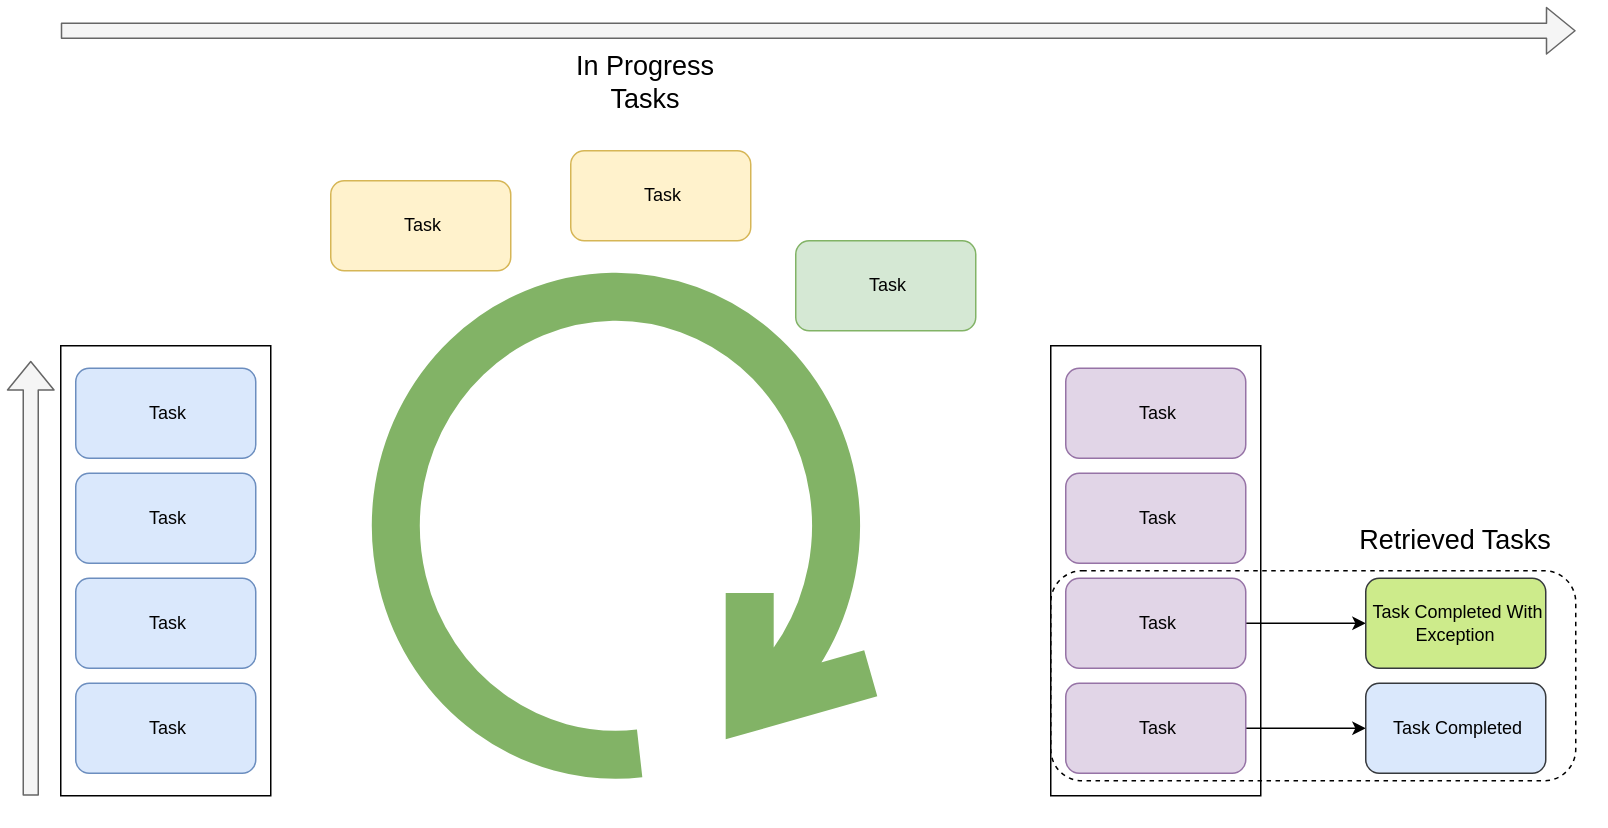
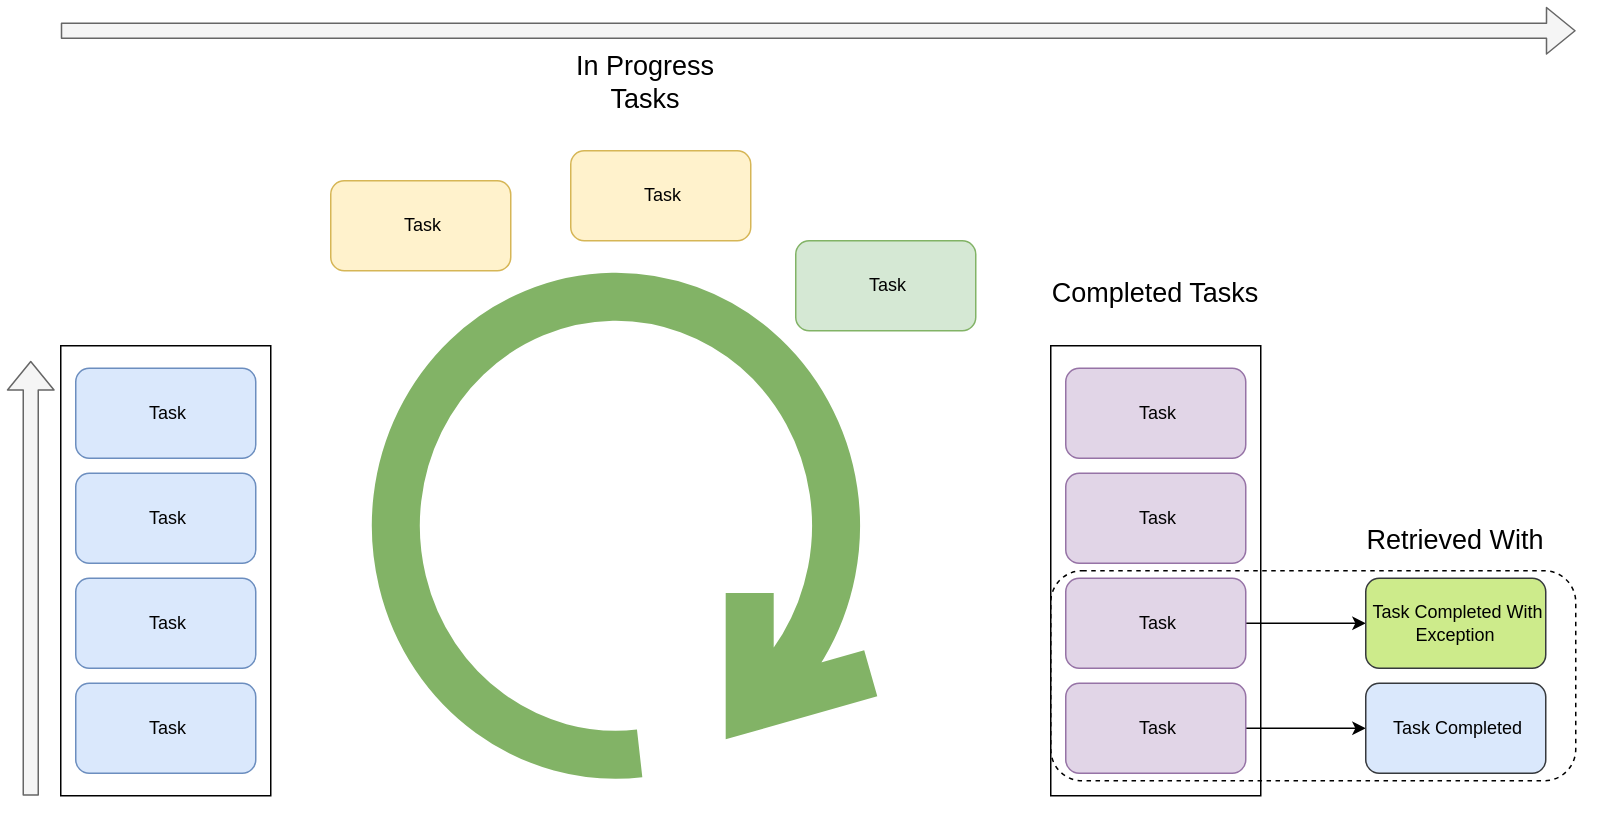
node "Completed Tasks": added
node "Retrieved Tasks": label "Retrieved Tasks" -> "Retrieved With"
